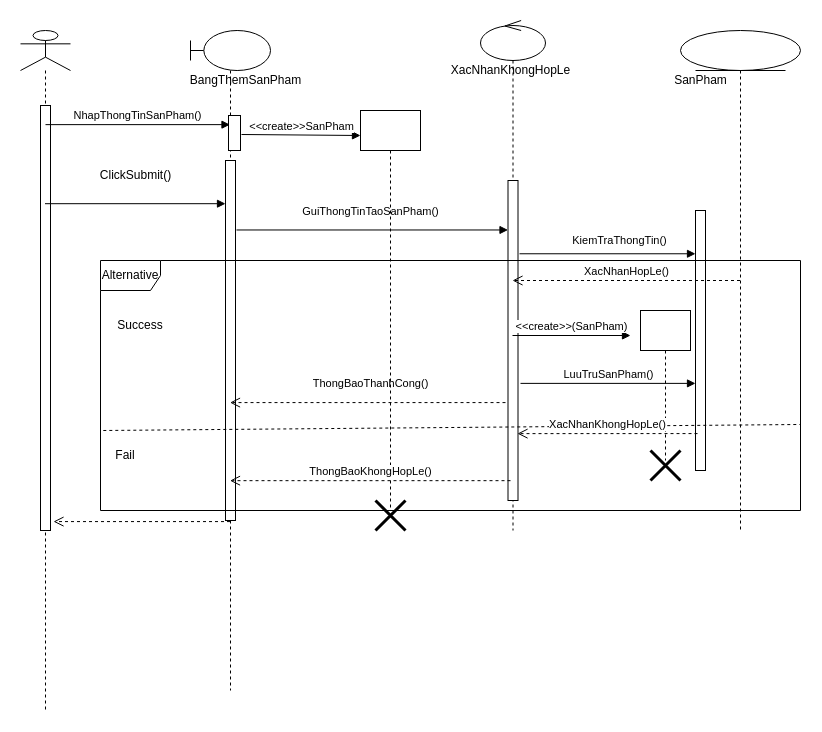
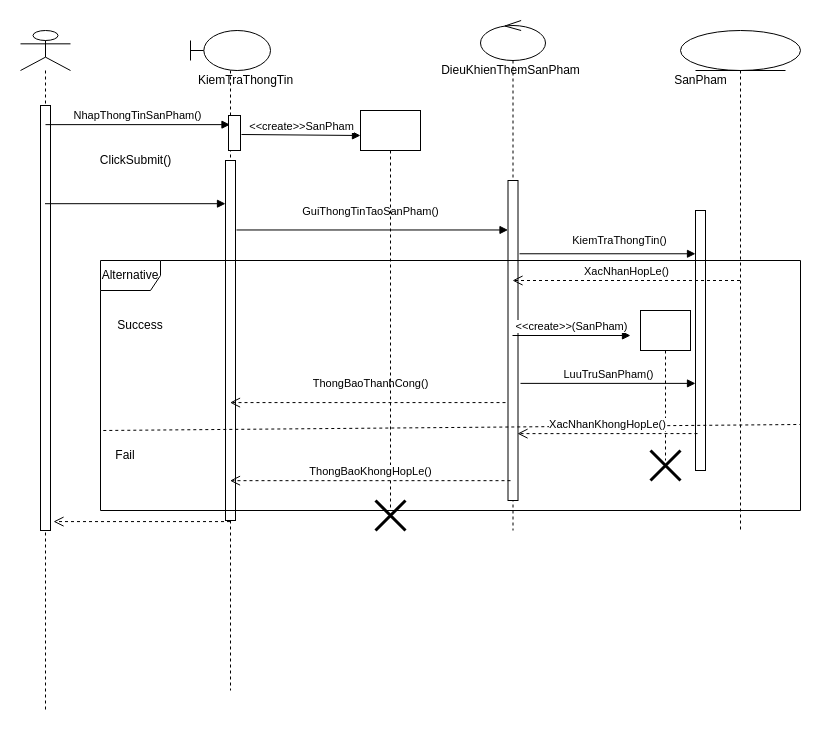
node "XacNhanKhongHopLe": label "XacNhanKhongHopLe" -> "DieuKhienThemSanPham"
node "BangThemSanPham": label "BangThemSanPham" -> "KiemTraThongTin"
node "ClickSubmit()": moved (136, 176) -> (136, 161)
